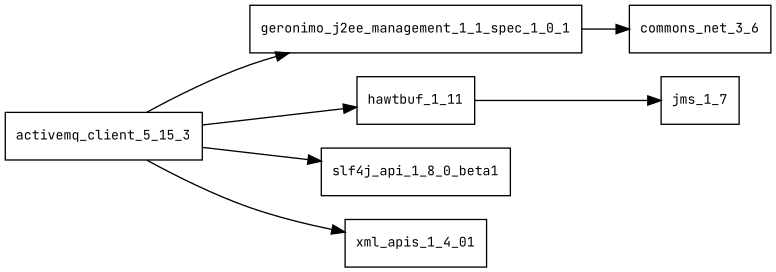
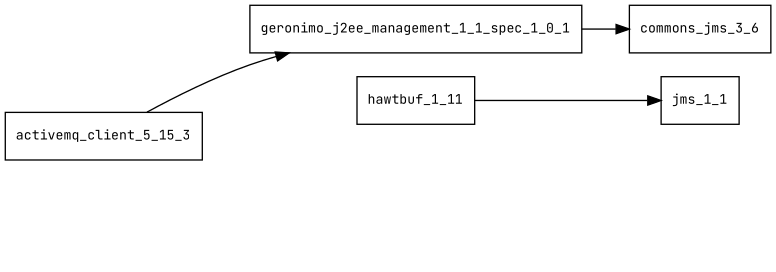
node "commons_net_3_6": label "commons_net_3_6" -> "commons_jms_3_6"
node "jms_1_7": label "jms_1_7" -> "jms_1_1"
edge "activemq_client_5_15_3" -> "hawtbuf_1_11": removed
node "slf4j_api_1_8_0_beta1": removed
node "xml_apis_1_4_01": removed
